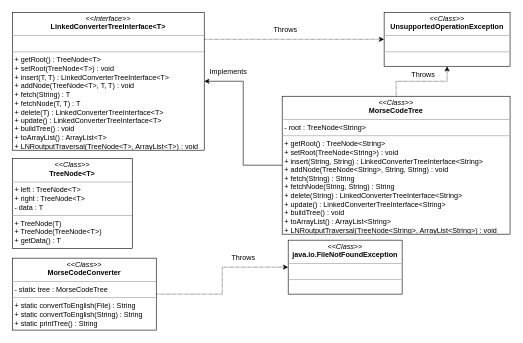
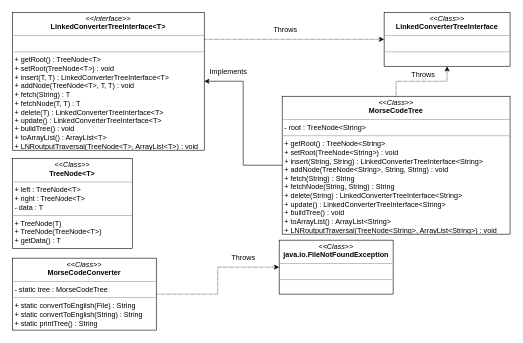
node "<<Class>> UnsupportedOperationException": label "<<Class>> UnsupportedOperationException" -> "<<Class>> LinkedConverterTreeInterface"
node "<<Class>> java.io.FileNotFoundException": moved (345, 267) -> (336, 267)
